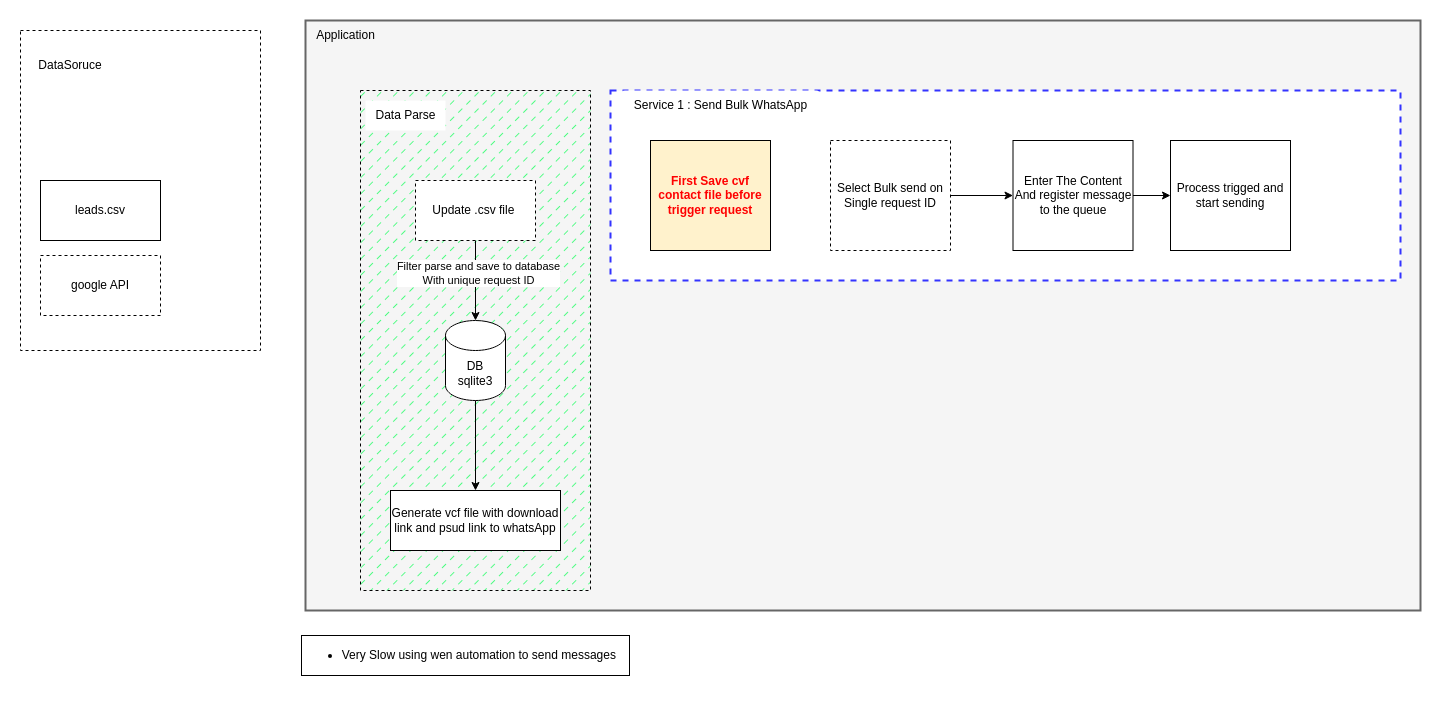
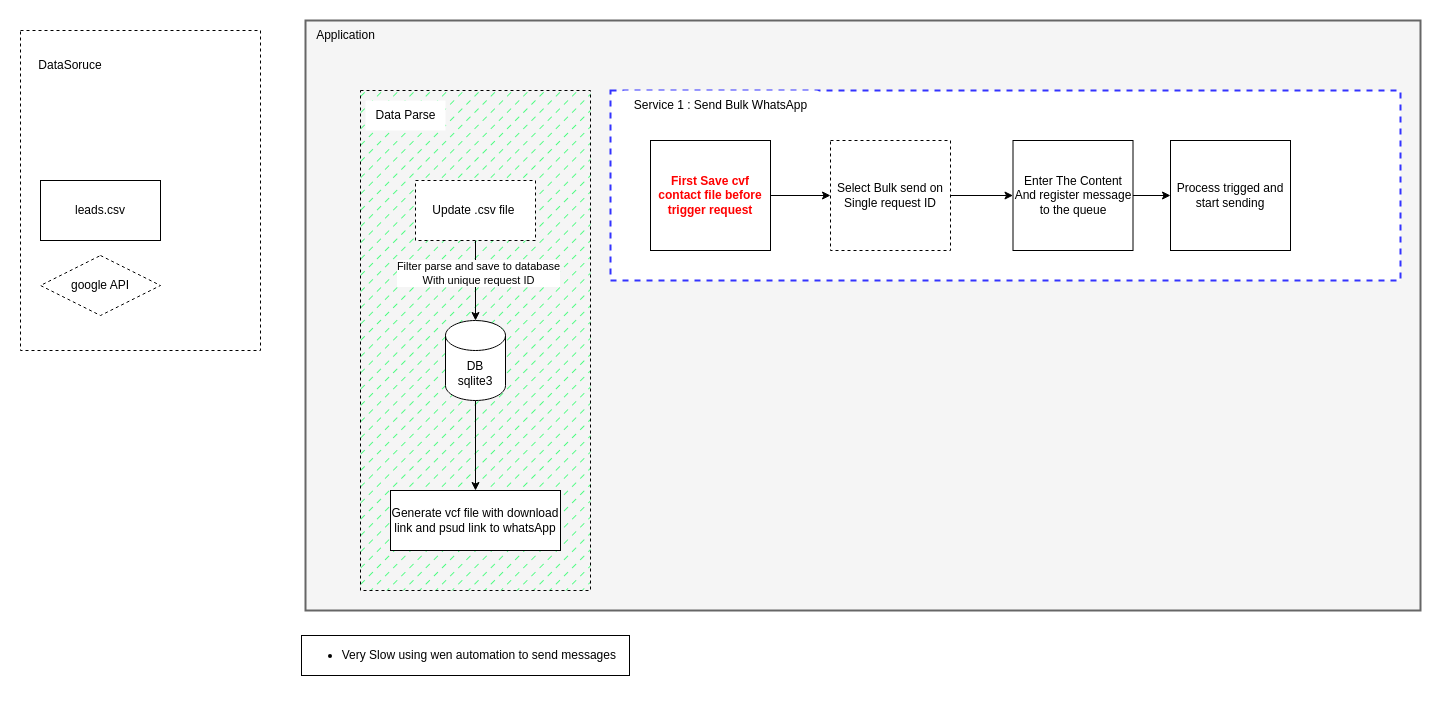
node "First Save cvf contact file before trigger request": fillcolor #fff2cc -> #ffffff
edge "First Save cvf contact file before trigger request" -> "Select Bulk send on Single request ID": added
node "google API": shape rectangle -> diamond
